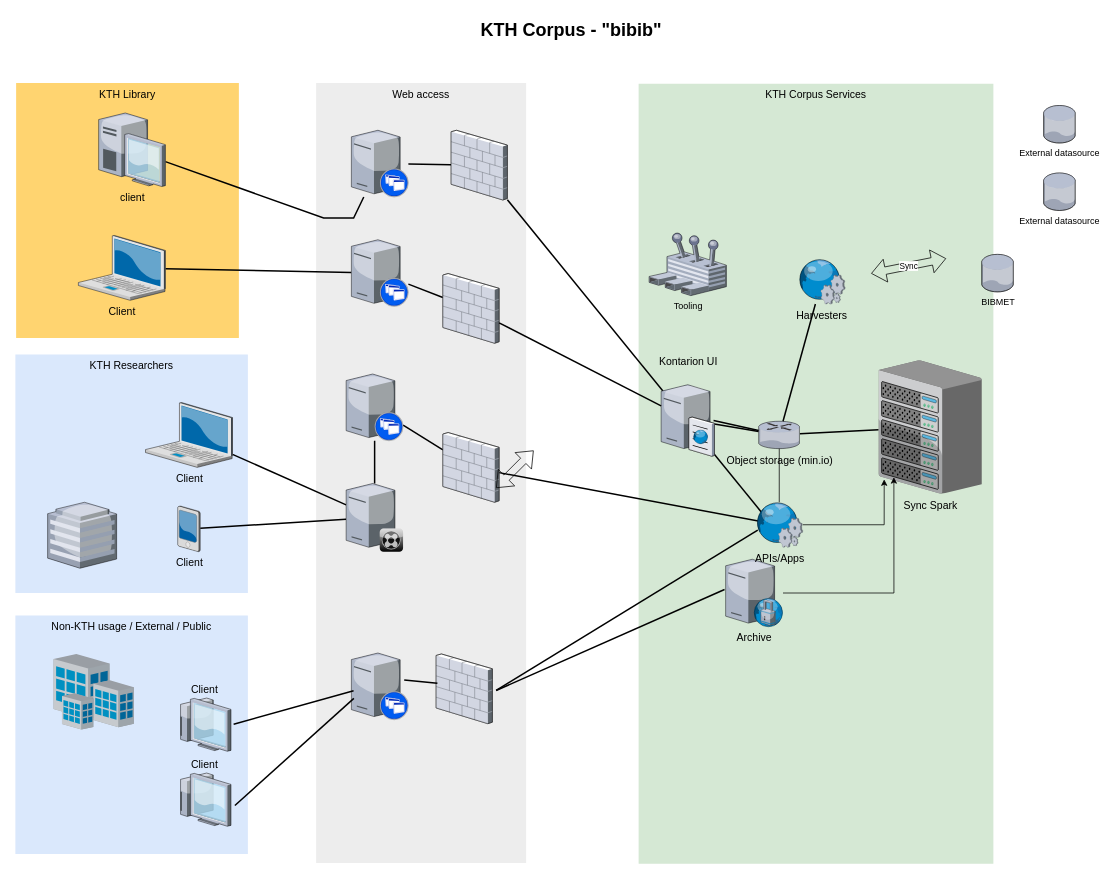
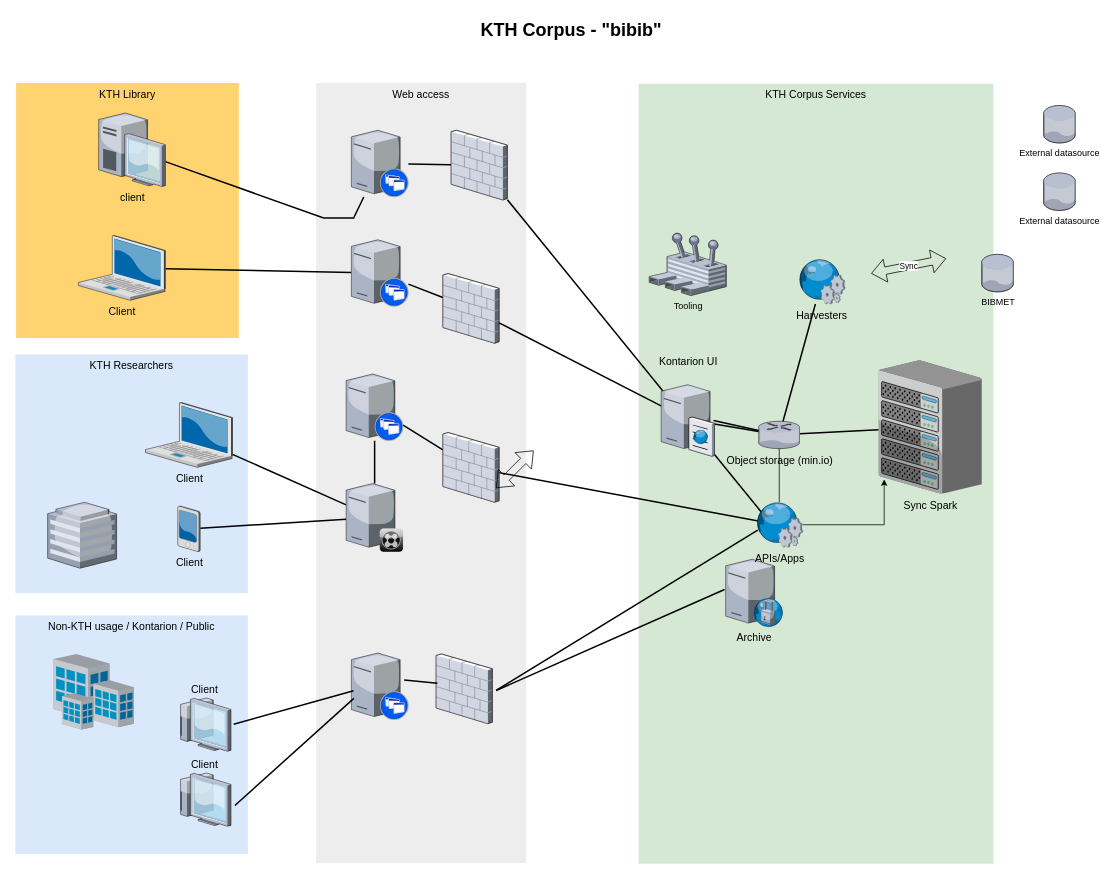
edge "Archive" -> "Sync Spark": removed
node "Non-KTH usage / External / Public": label "Non-KTH usage / External / Public" -> "Non-KTH usage / Kontarion / Public"
